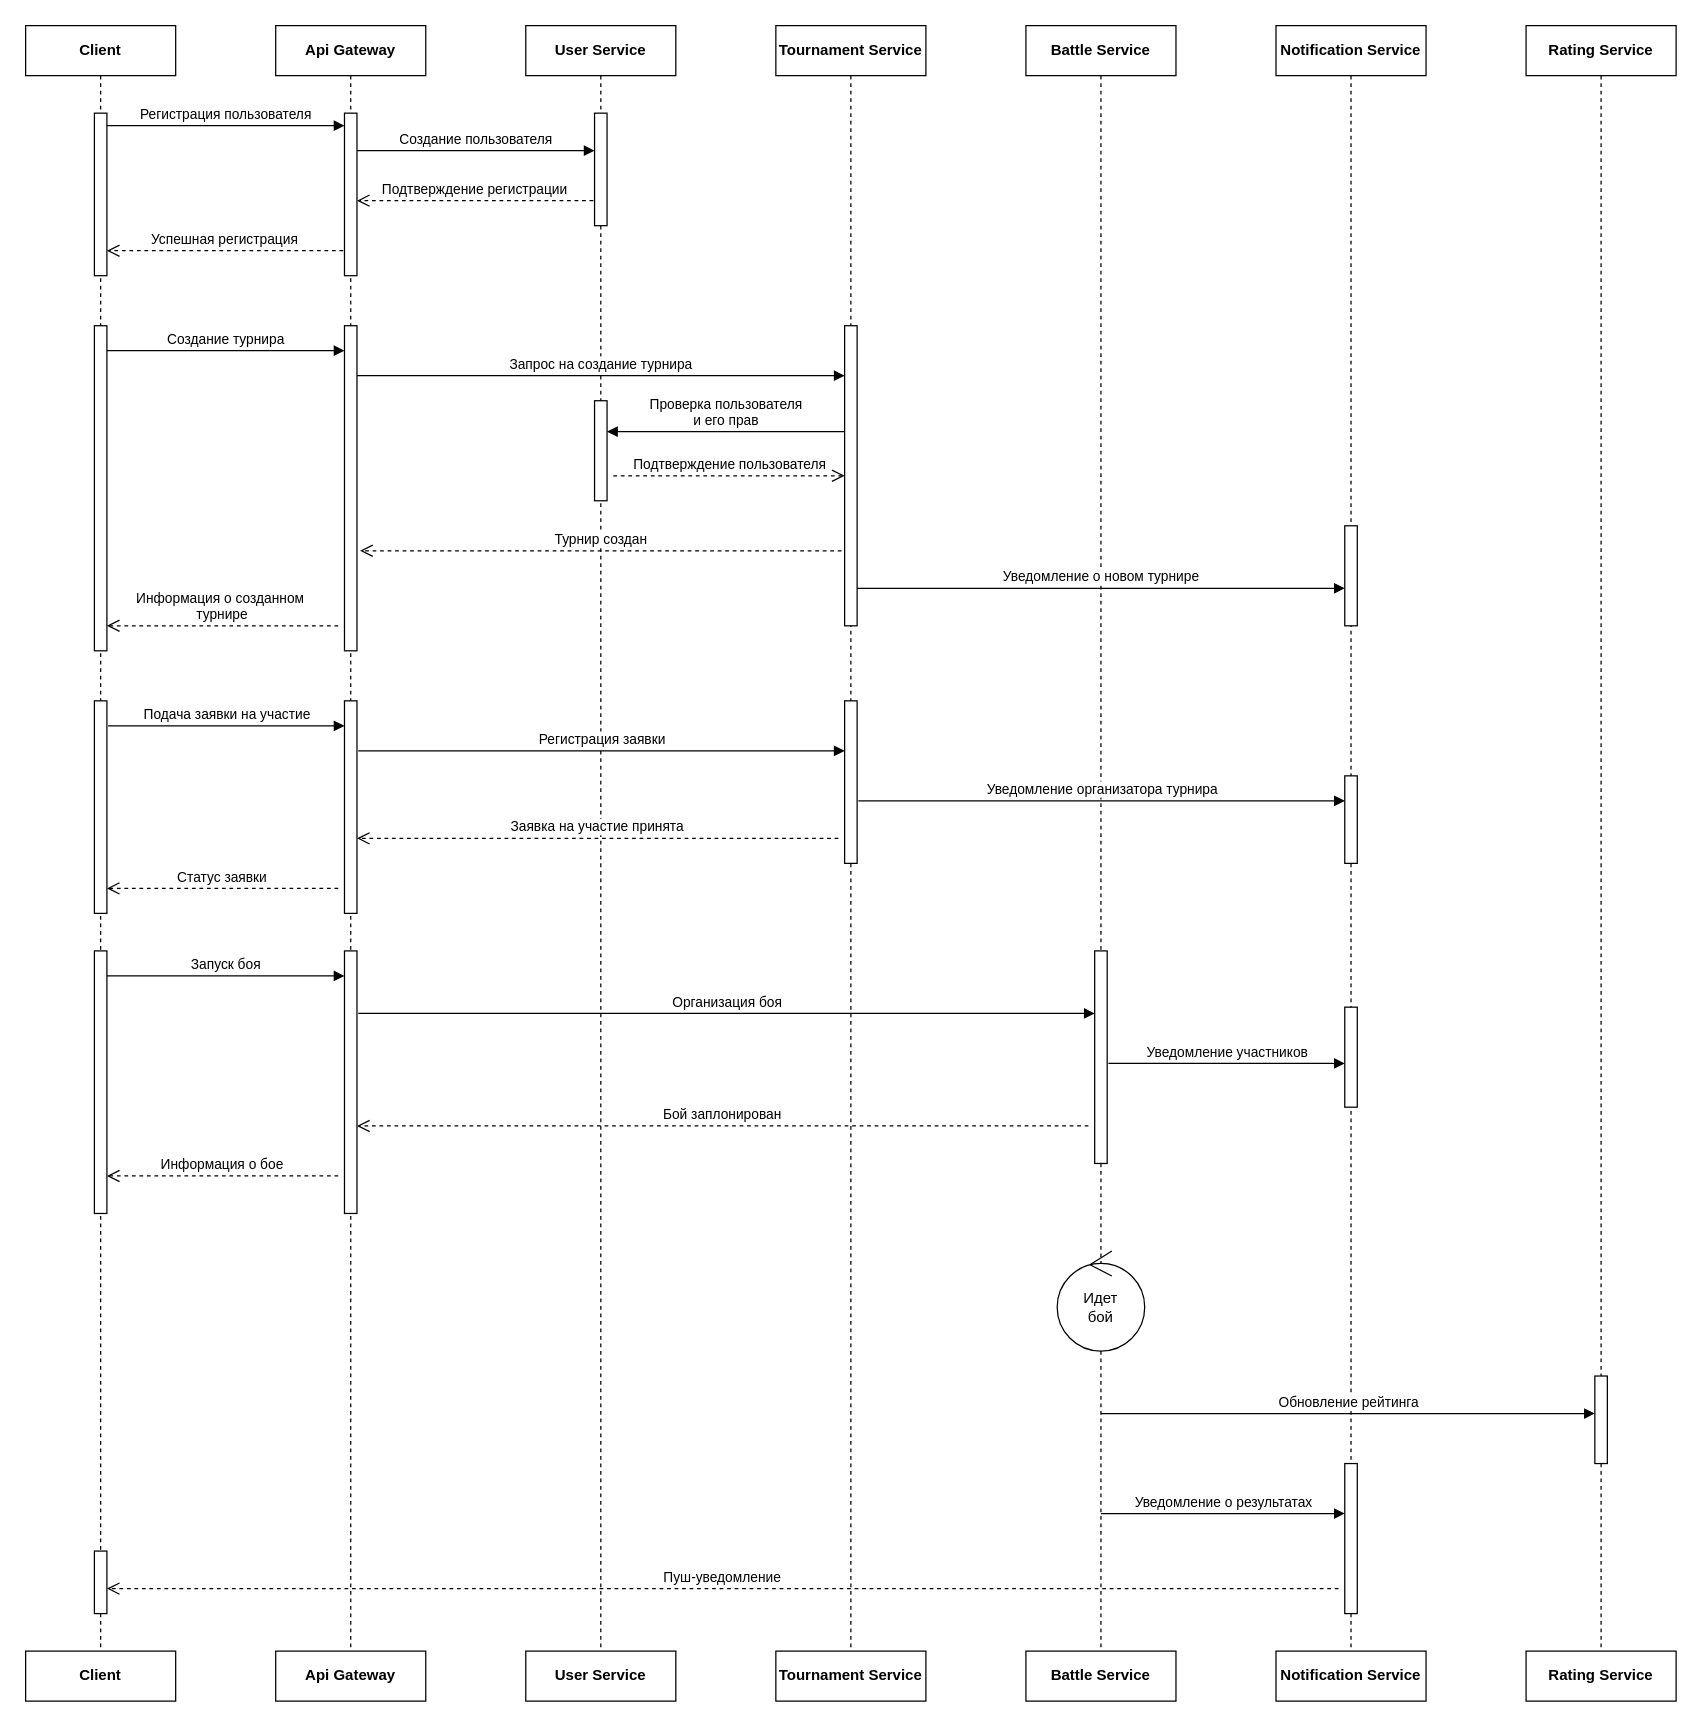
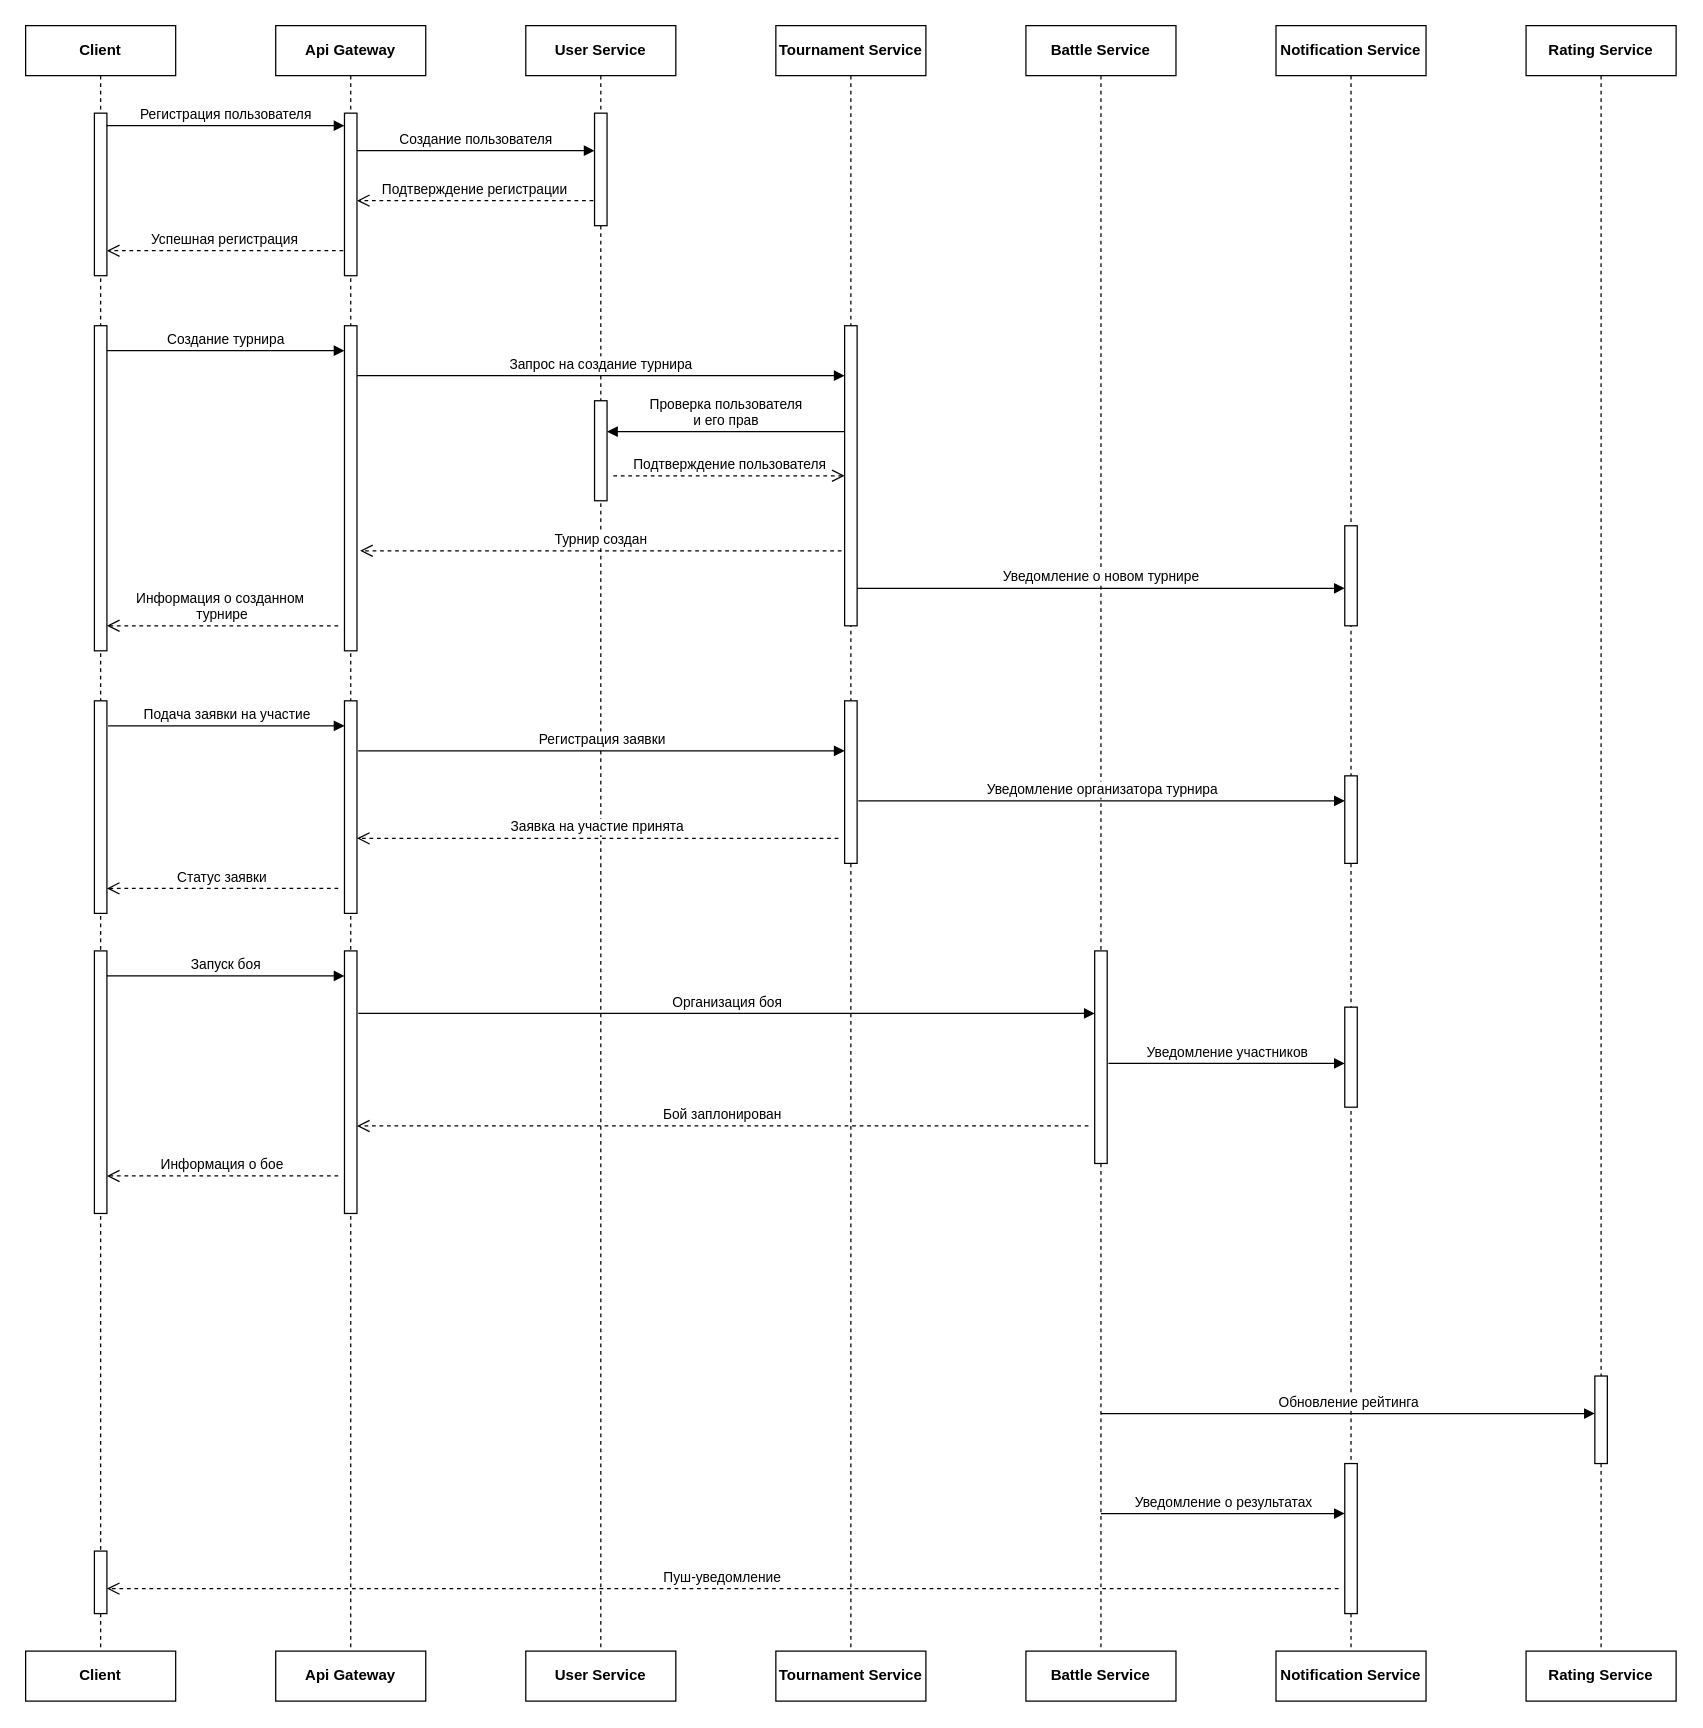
node "Идет бой": removed
